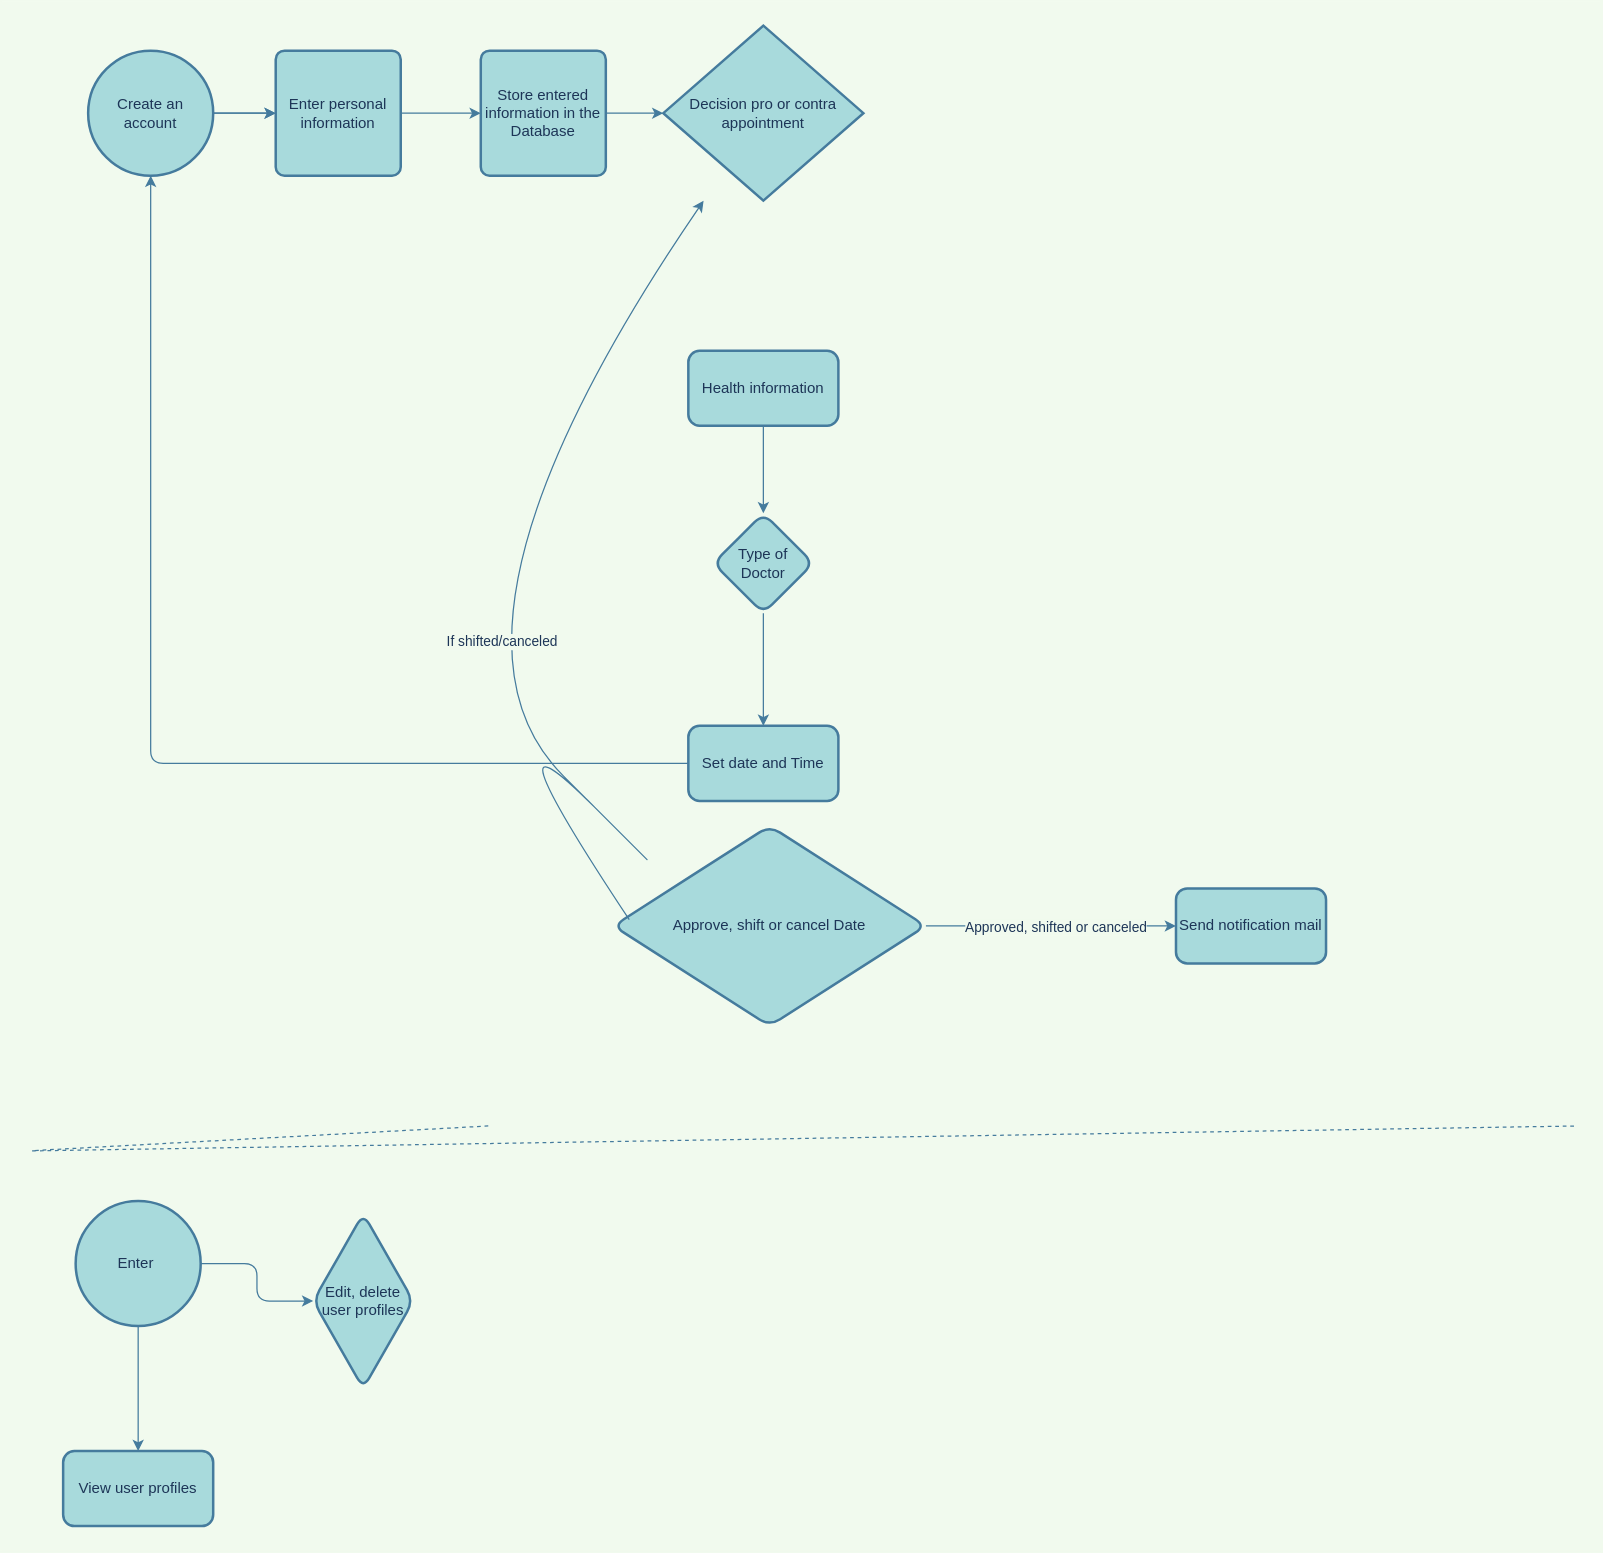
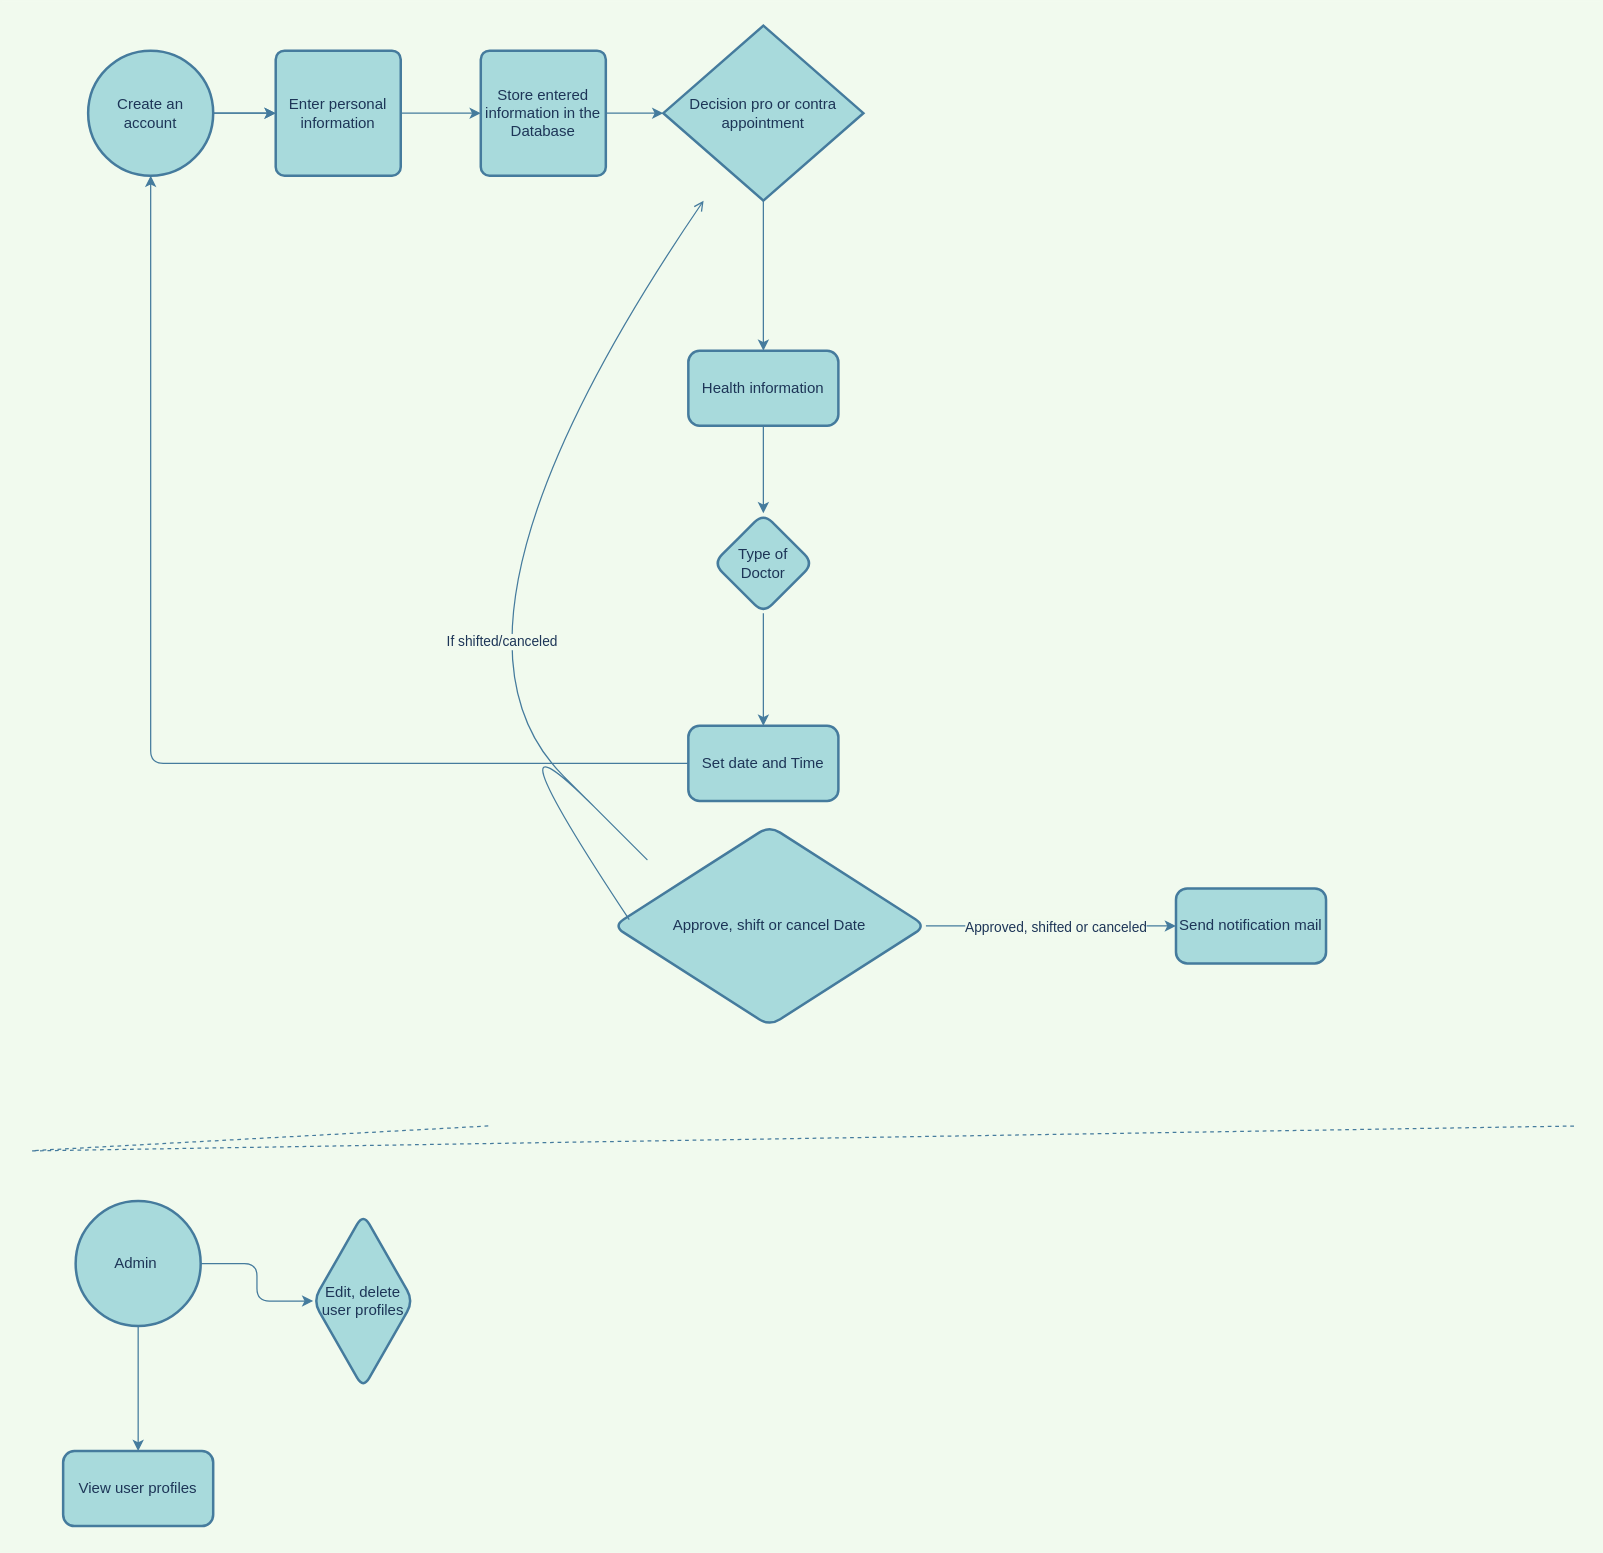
edge "Approve, shift or cancel Date" -> "Decision pro or contra appointment": arrowhead classic -> open
edge "Decision pro or contra appointment" -> "Health information": added
node "Enter": label "Enter" -> "Admin"
